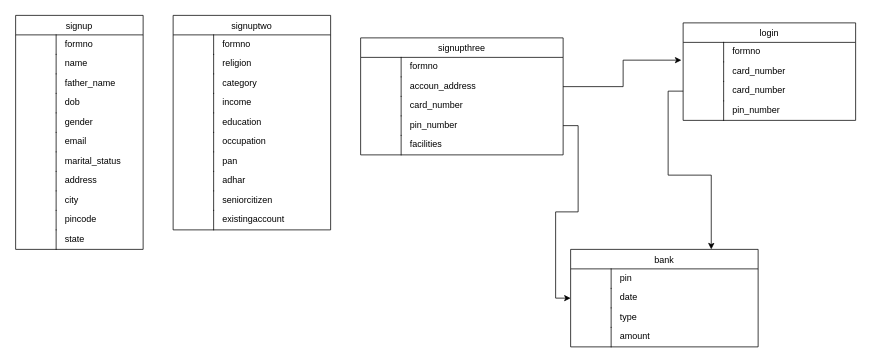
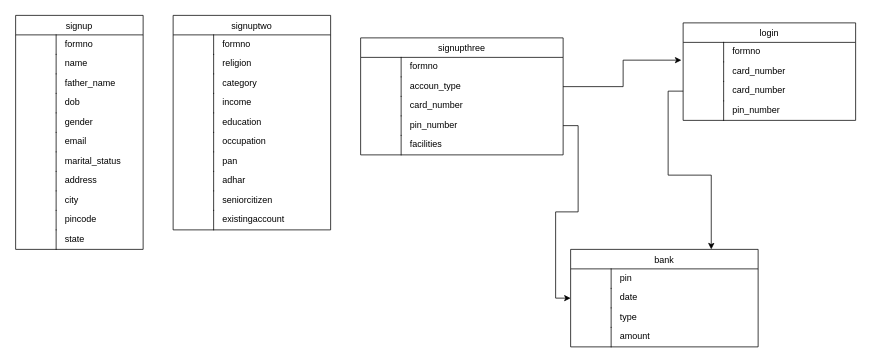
node "accoun_address": label "accoun_address" -> "accoun_type"
